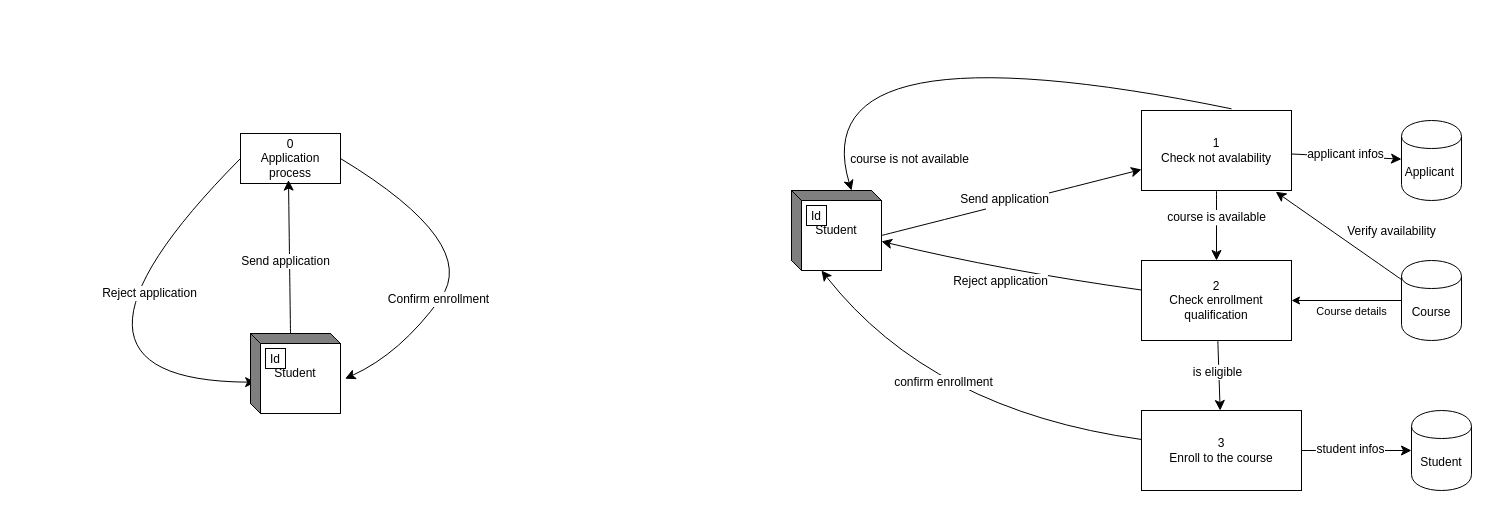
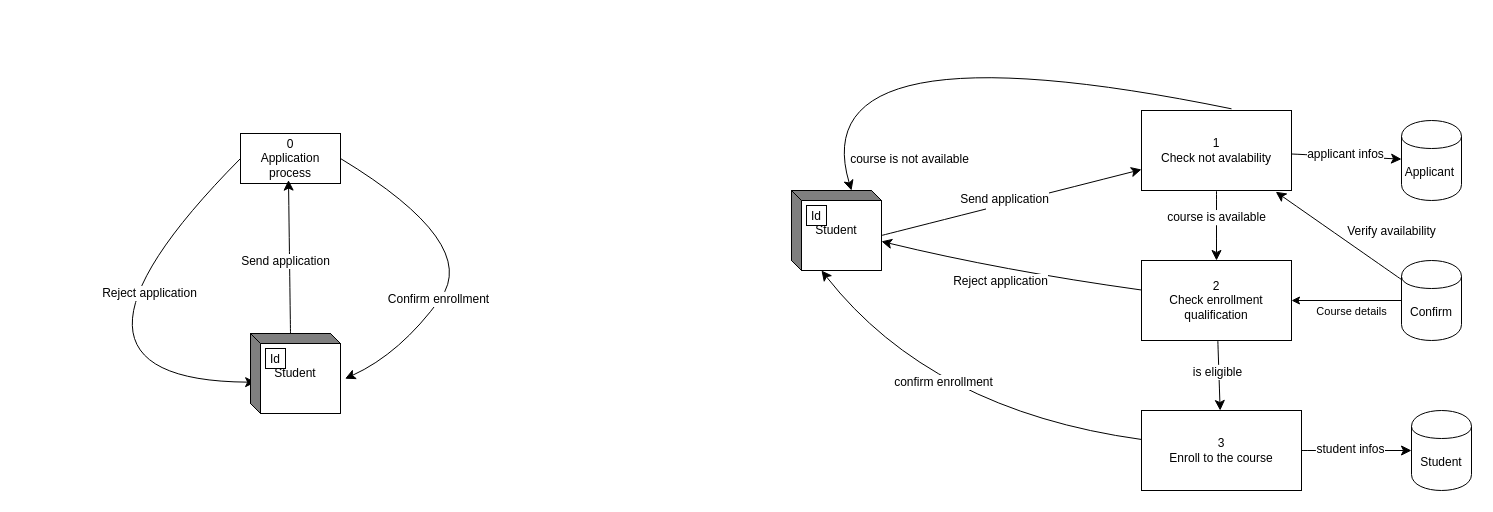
node "Course": label "Course" -> "Confirm"
